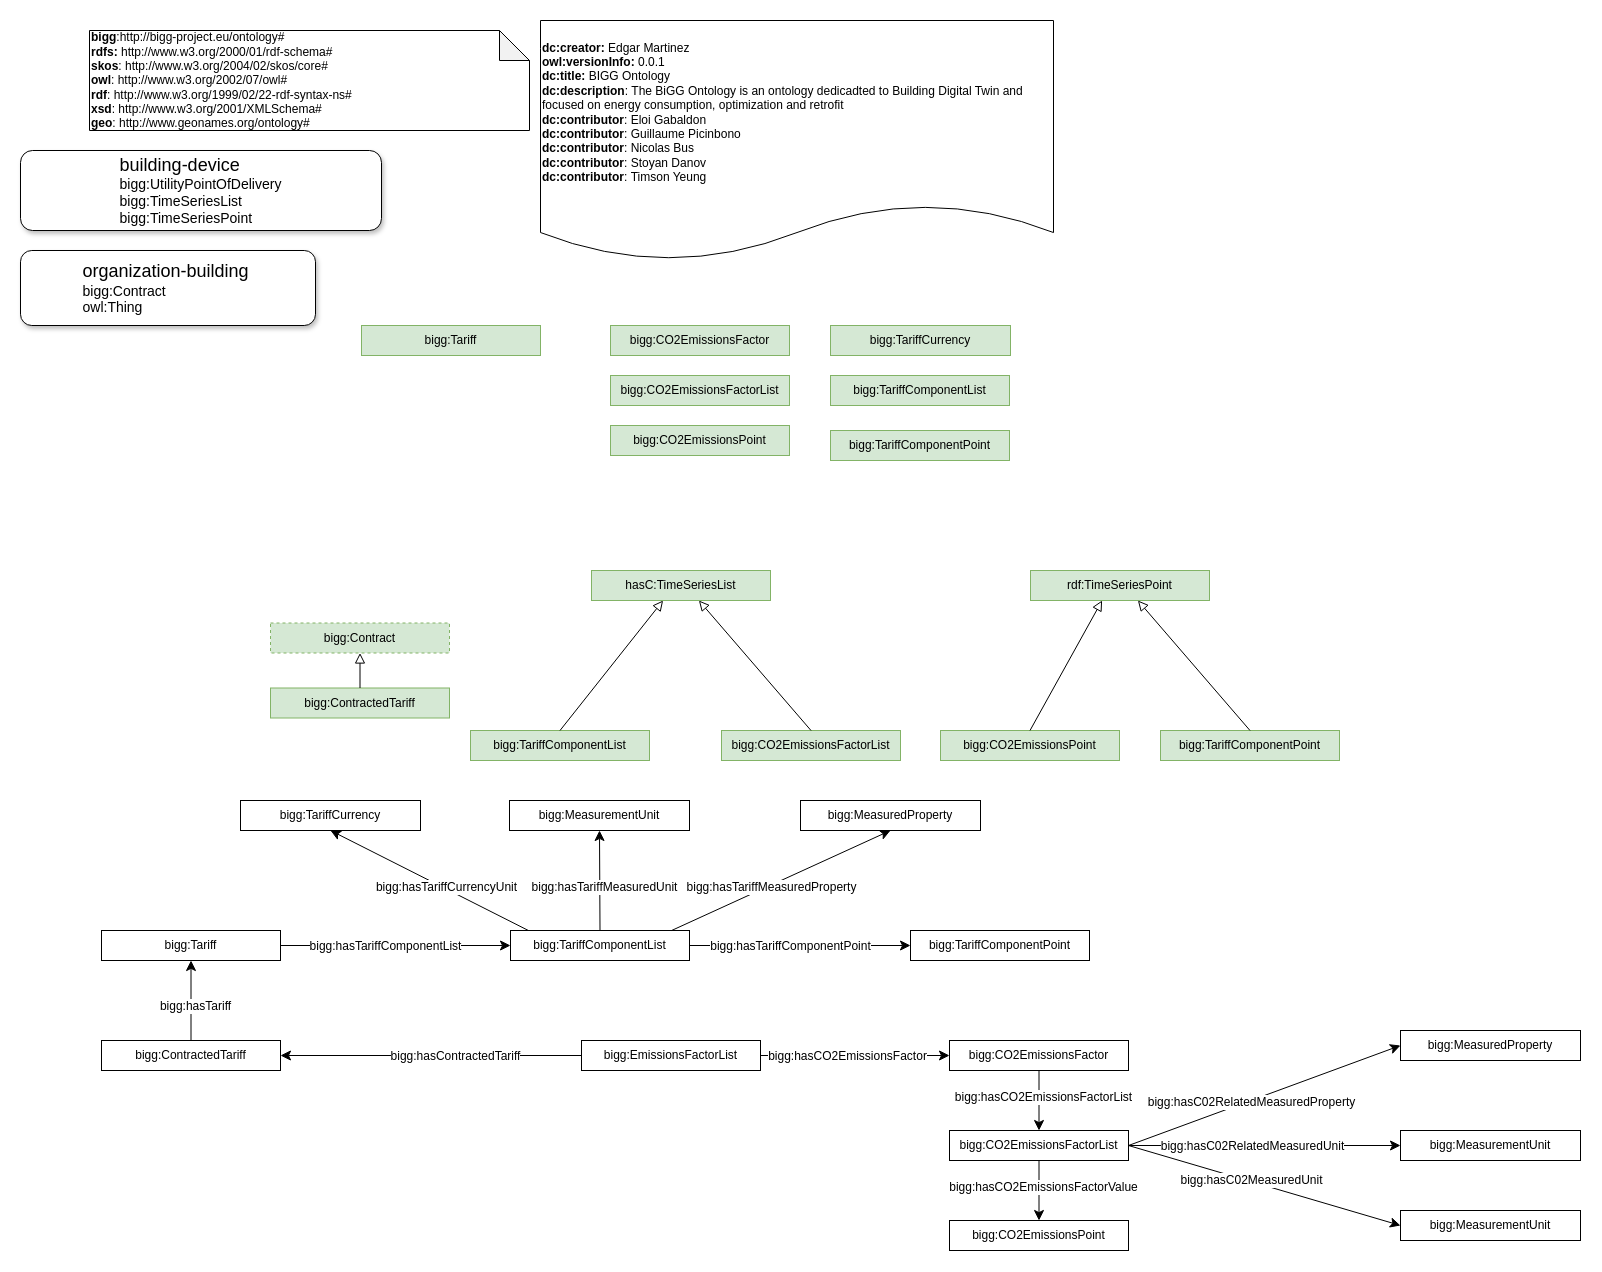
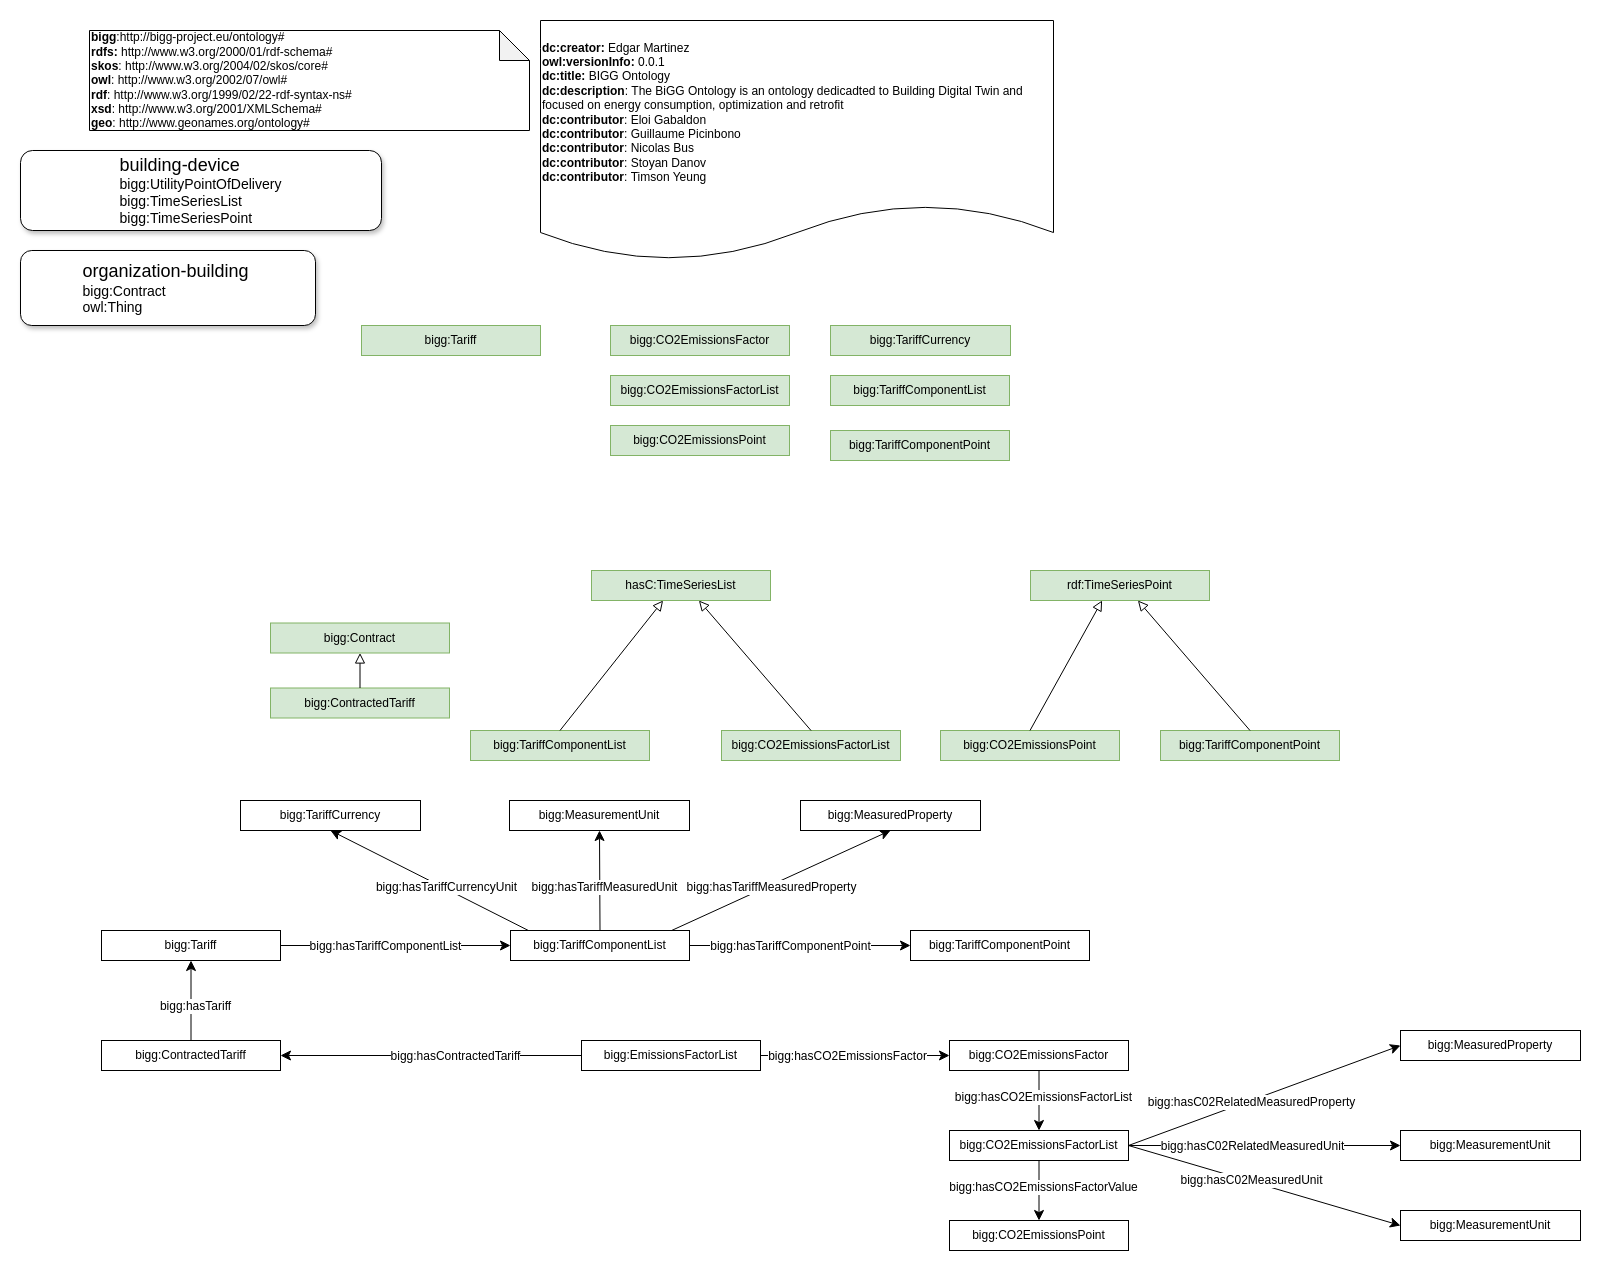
node "bigg:Contract": style dashed -> solid
